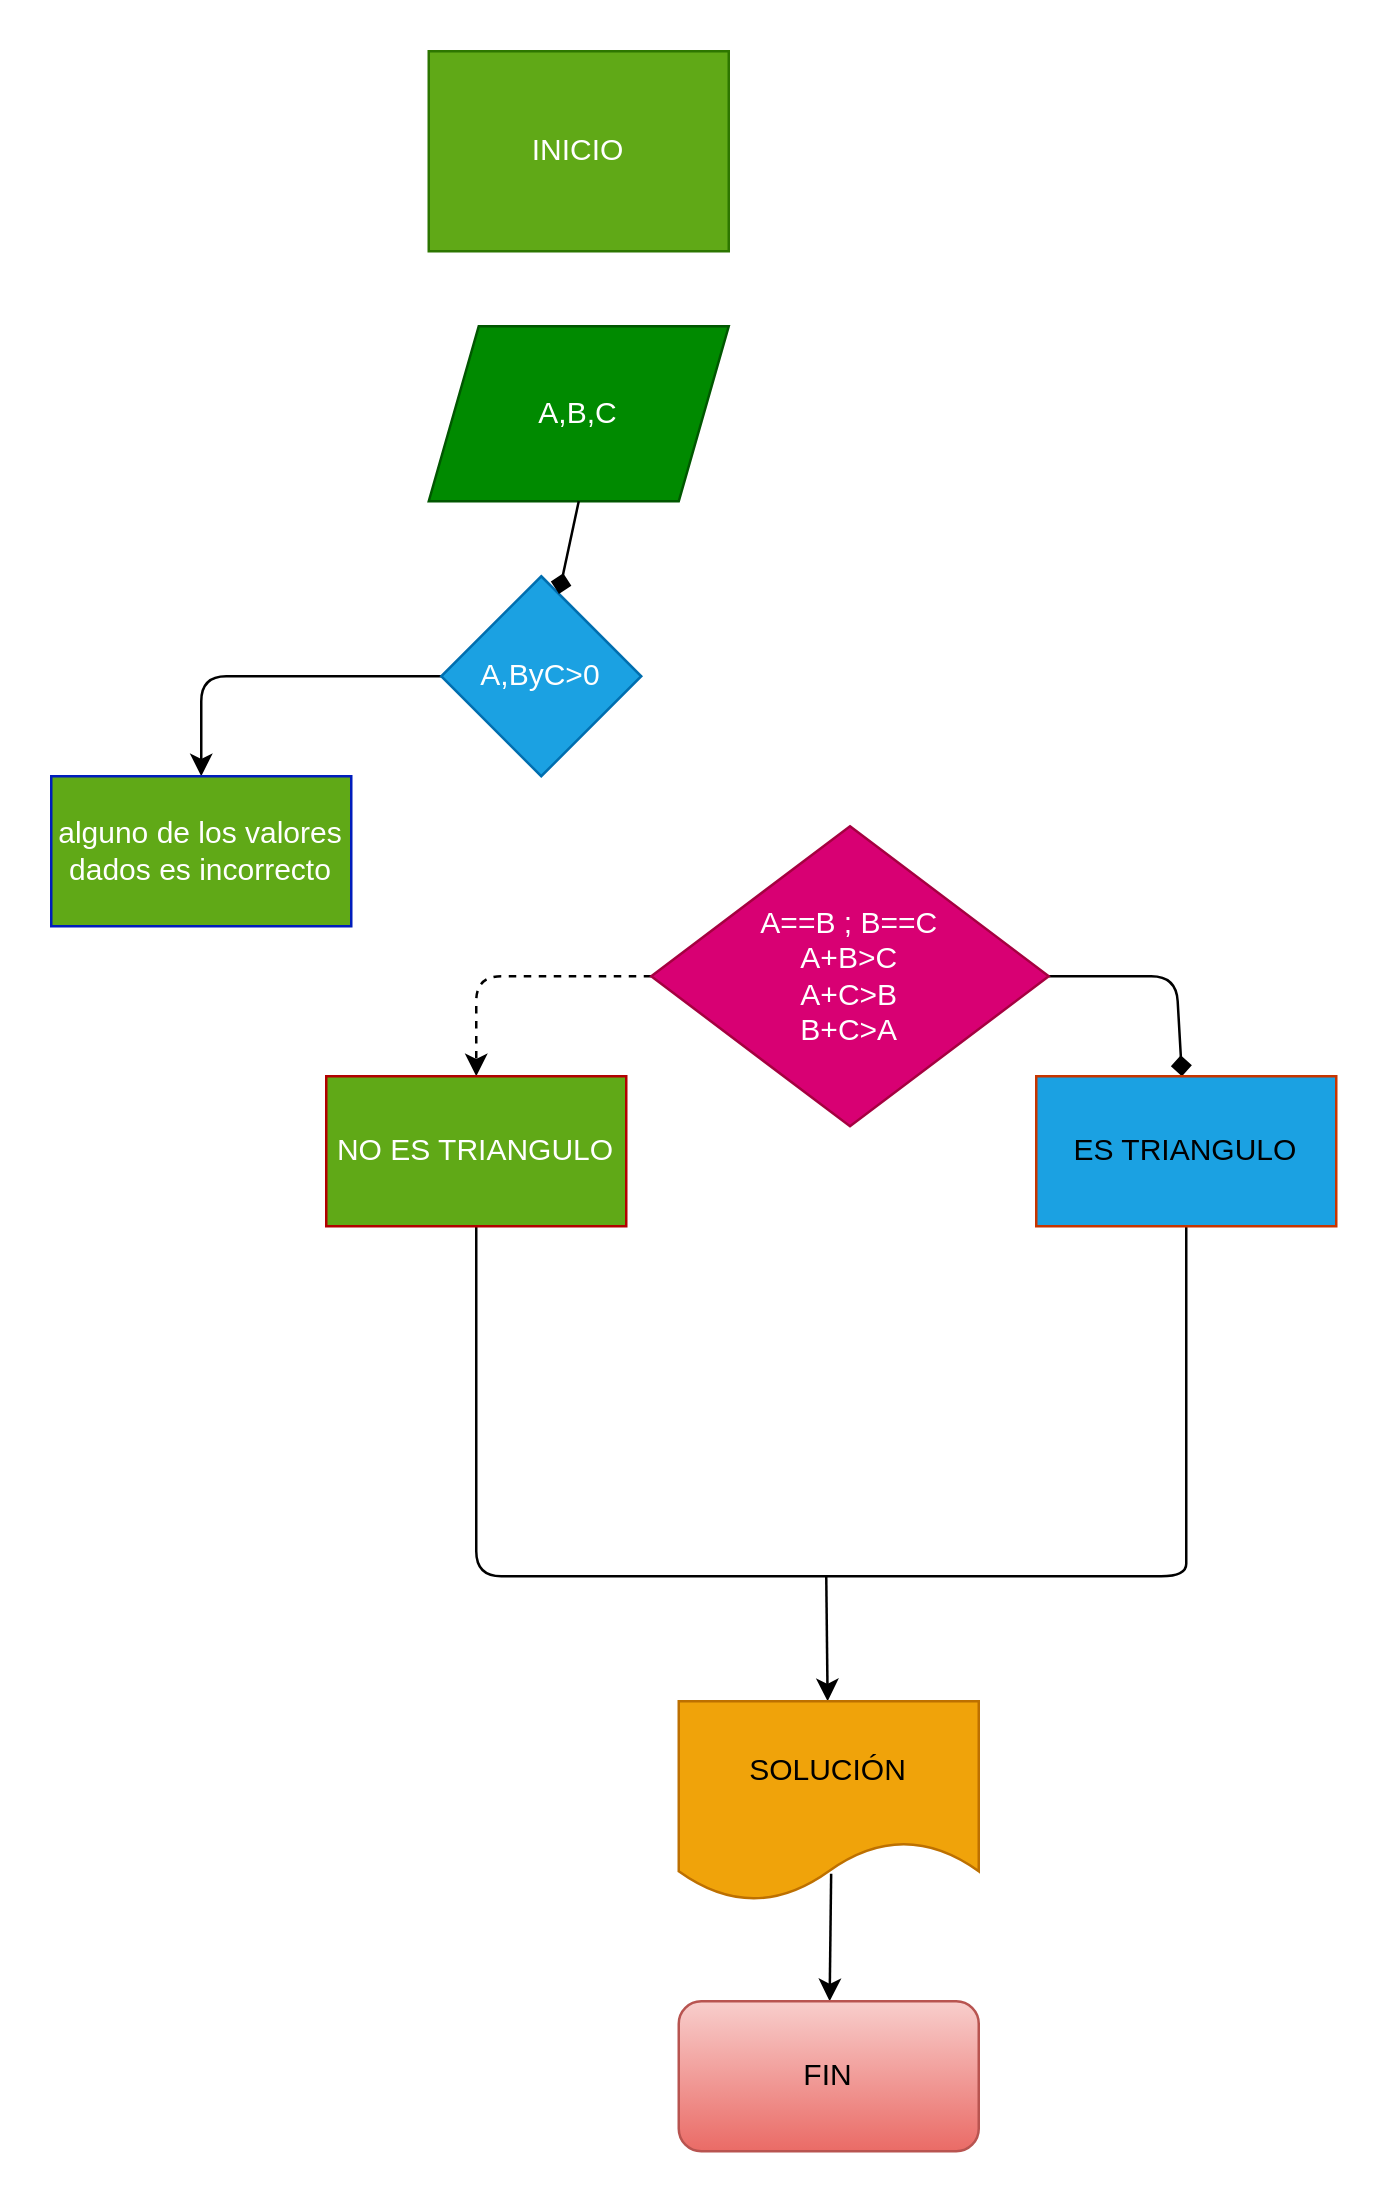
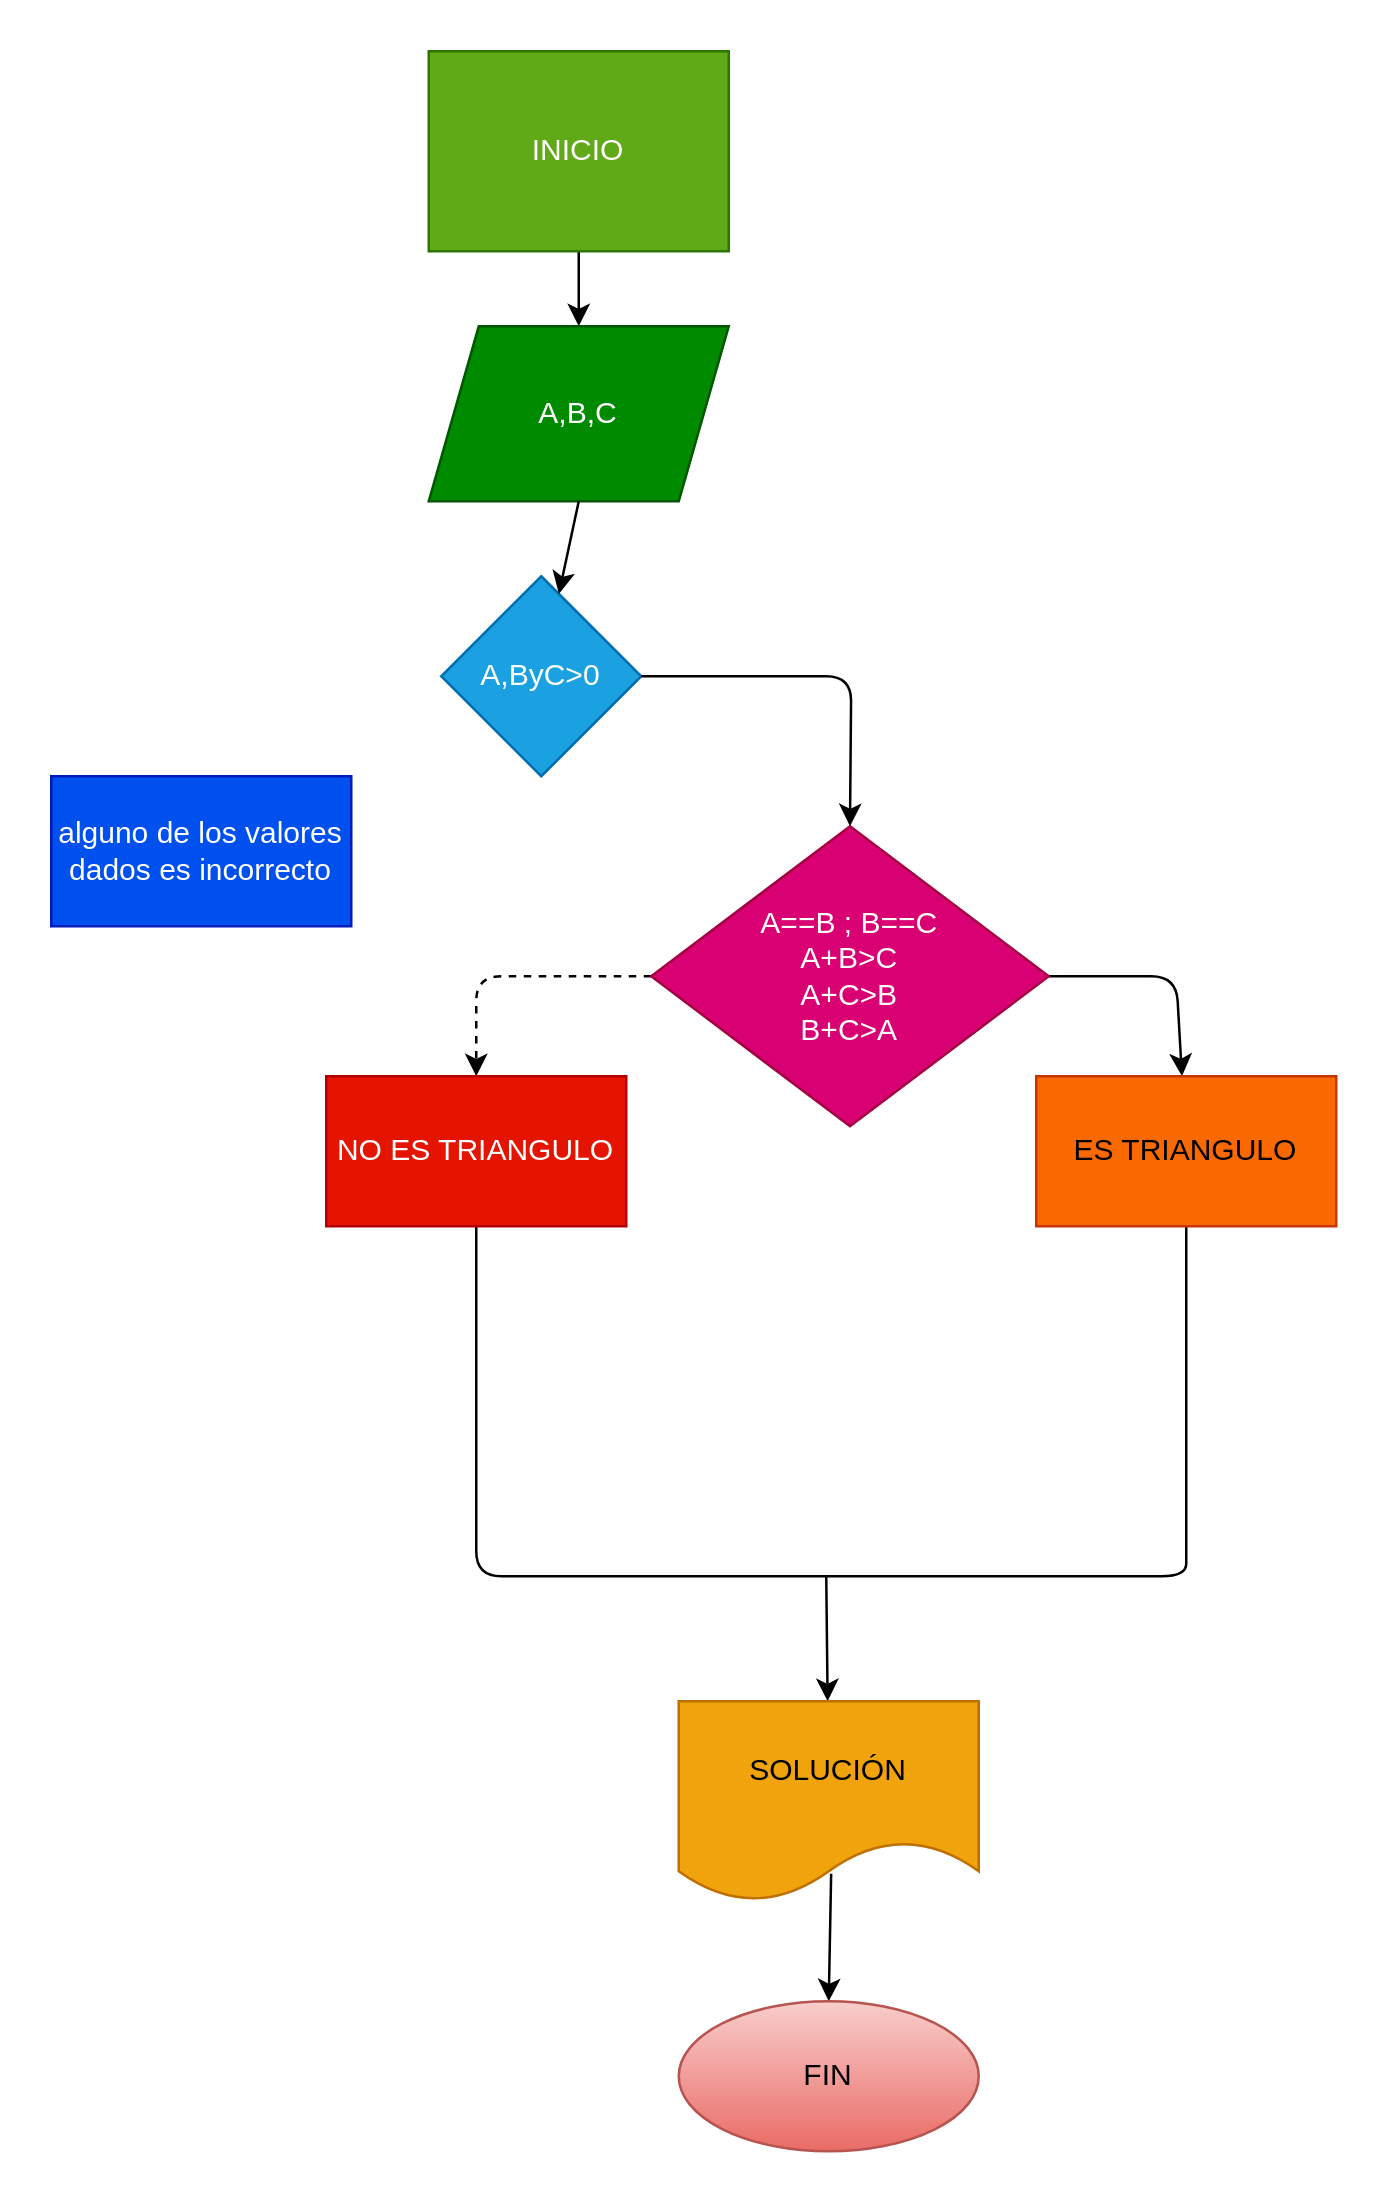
edge "INICIO" -> "A,B,C": added
edge "A,B,C" -> "A,ByC>0": arrowhead diamond -> classic
edge "A,ByC>0" -> "alguno de los valores dados es incorrecto": removed
edge "A,ByC>0" -> "A==B ; B==C A+B>C A+C>B B+C>A": added
node "alguno de los valores dados es incorrecto": fillcolor #60a917 -> #0050ef
edge "A==B ; B==C A+B>C A+C>B B+C>A" -> "ES TRIANGULO": arrowhead diamond -> classic
node "NO ES TRIANGULO": fillcolor #60a917 -> #e51400
node "ES TRIANGULO": fillcolor #1ba1e2 -> #fa6800
node "FIN": shape rounded rectangle -> ellipse
